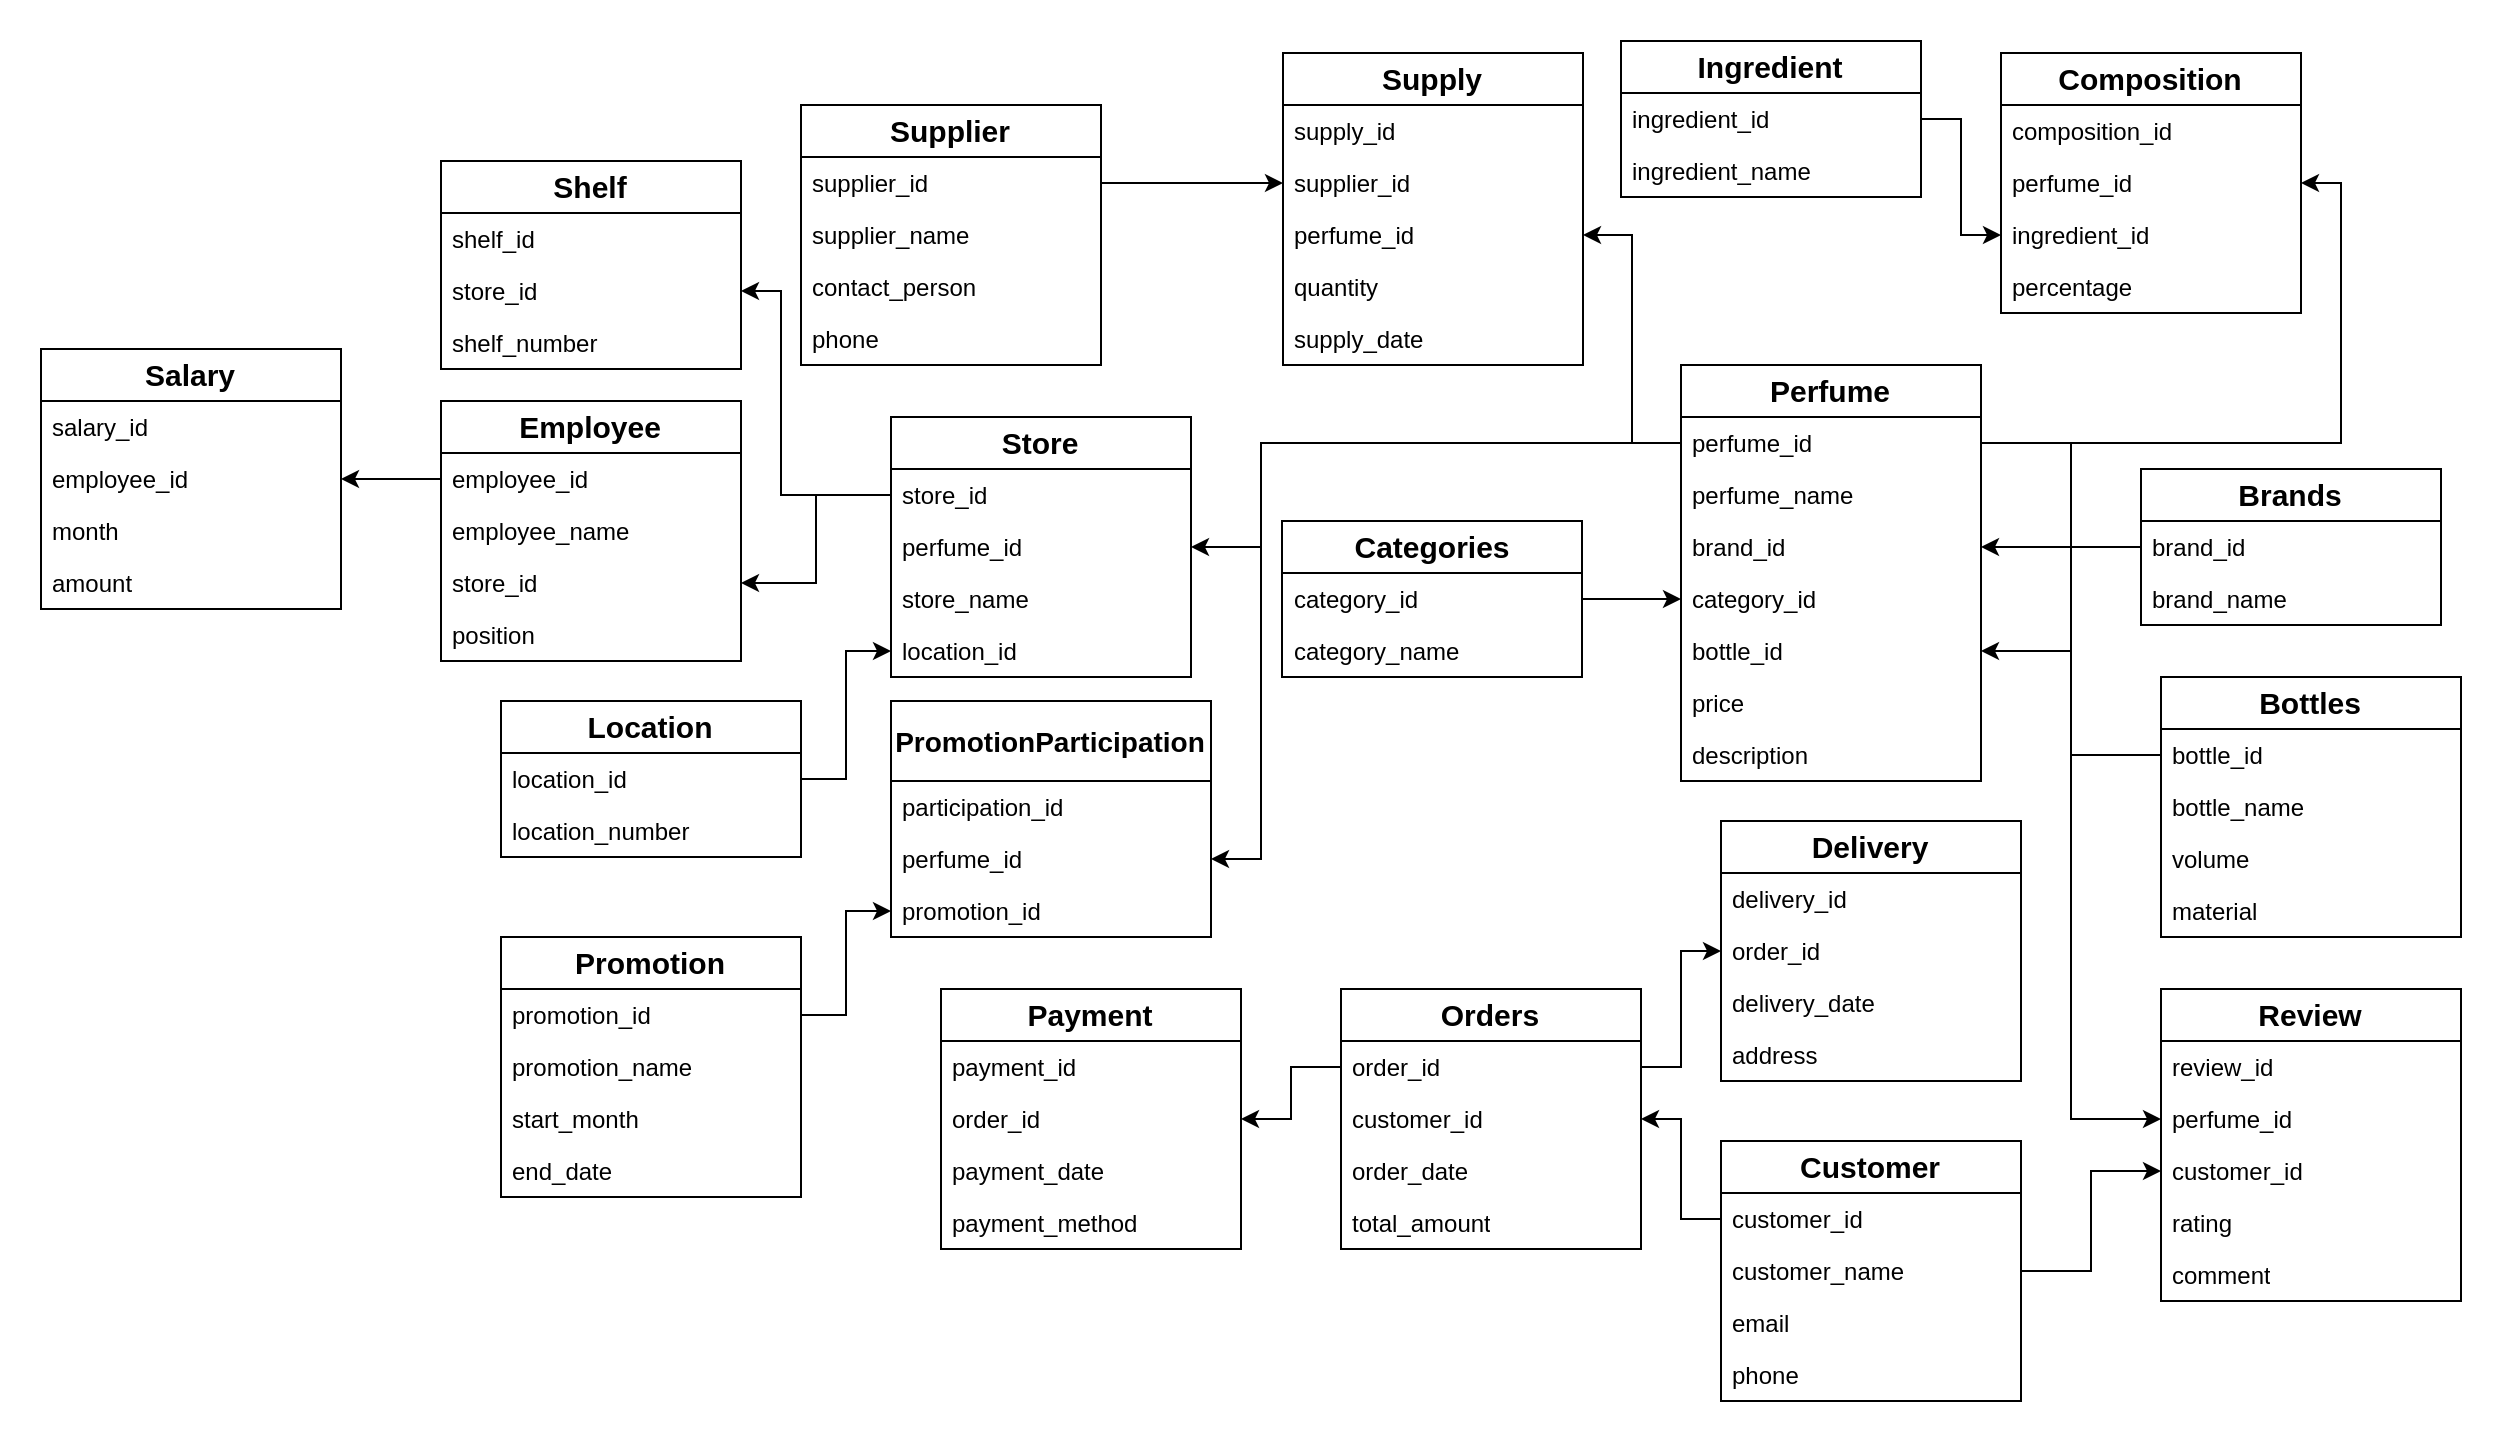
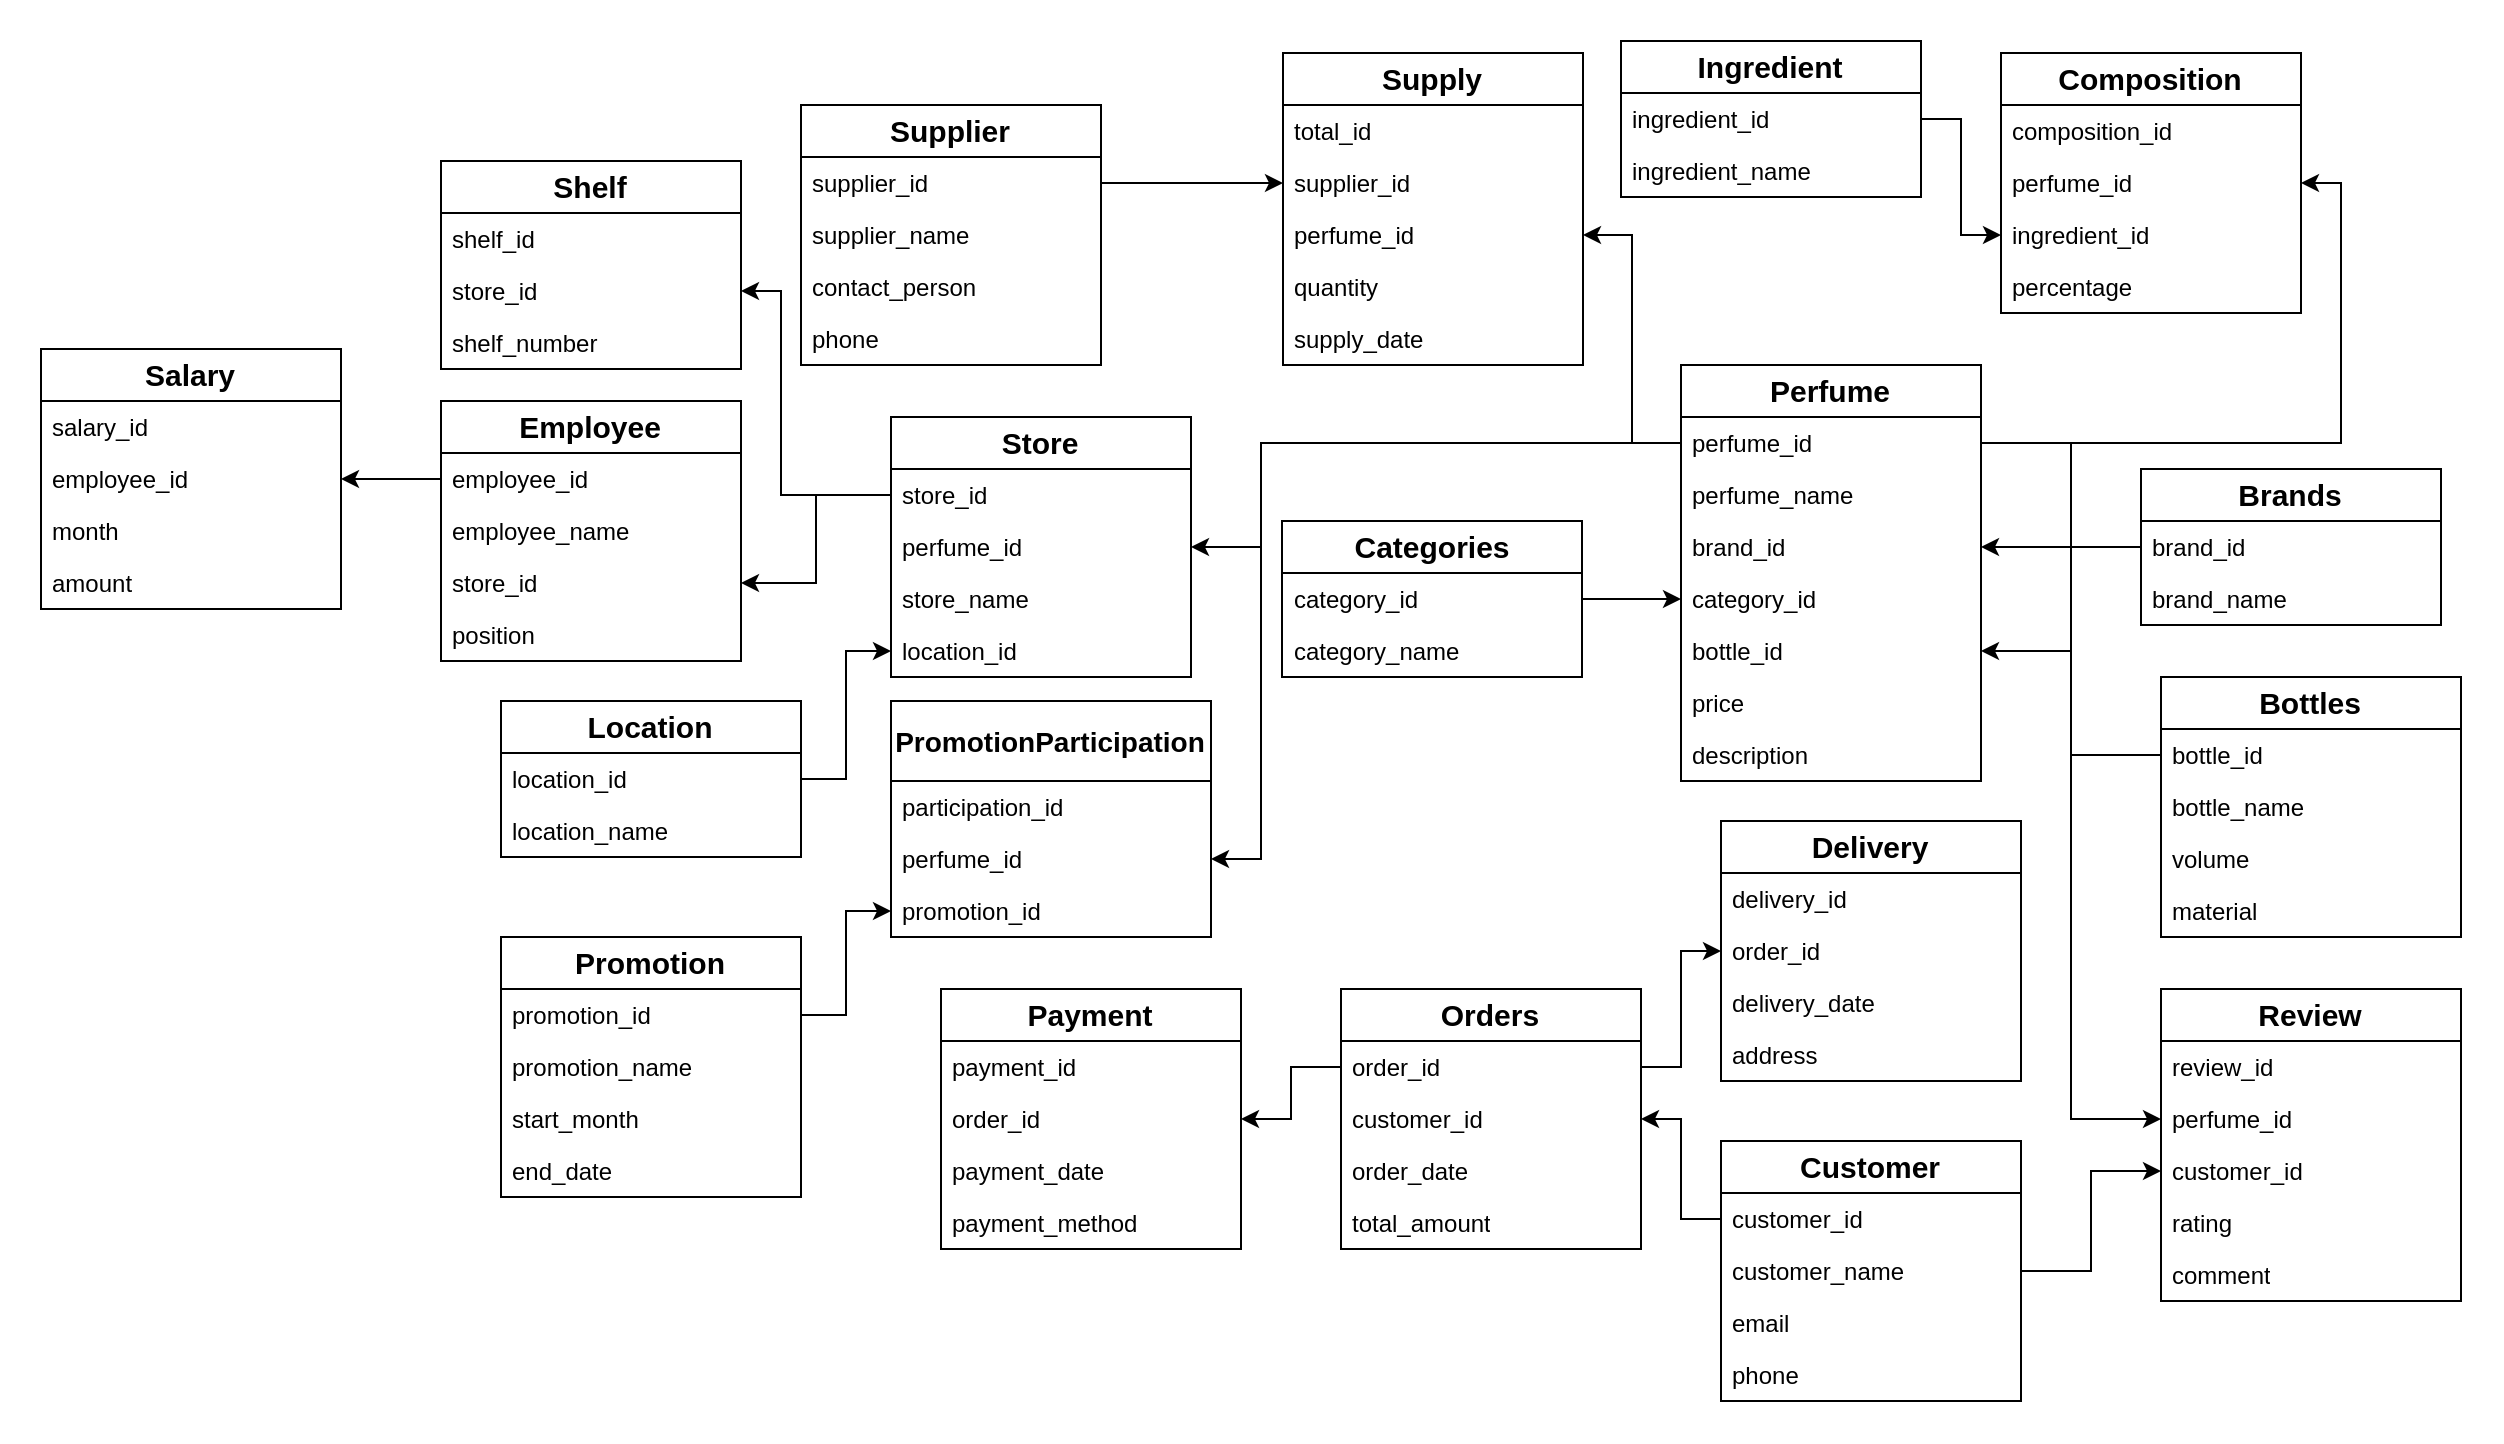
node "supply_id": label "supply_id" -> "total_id"
node "location_number": label "location_number" -> "location_name"
